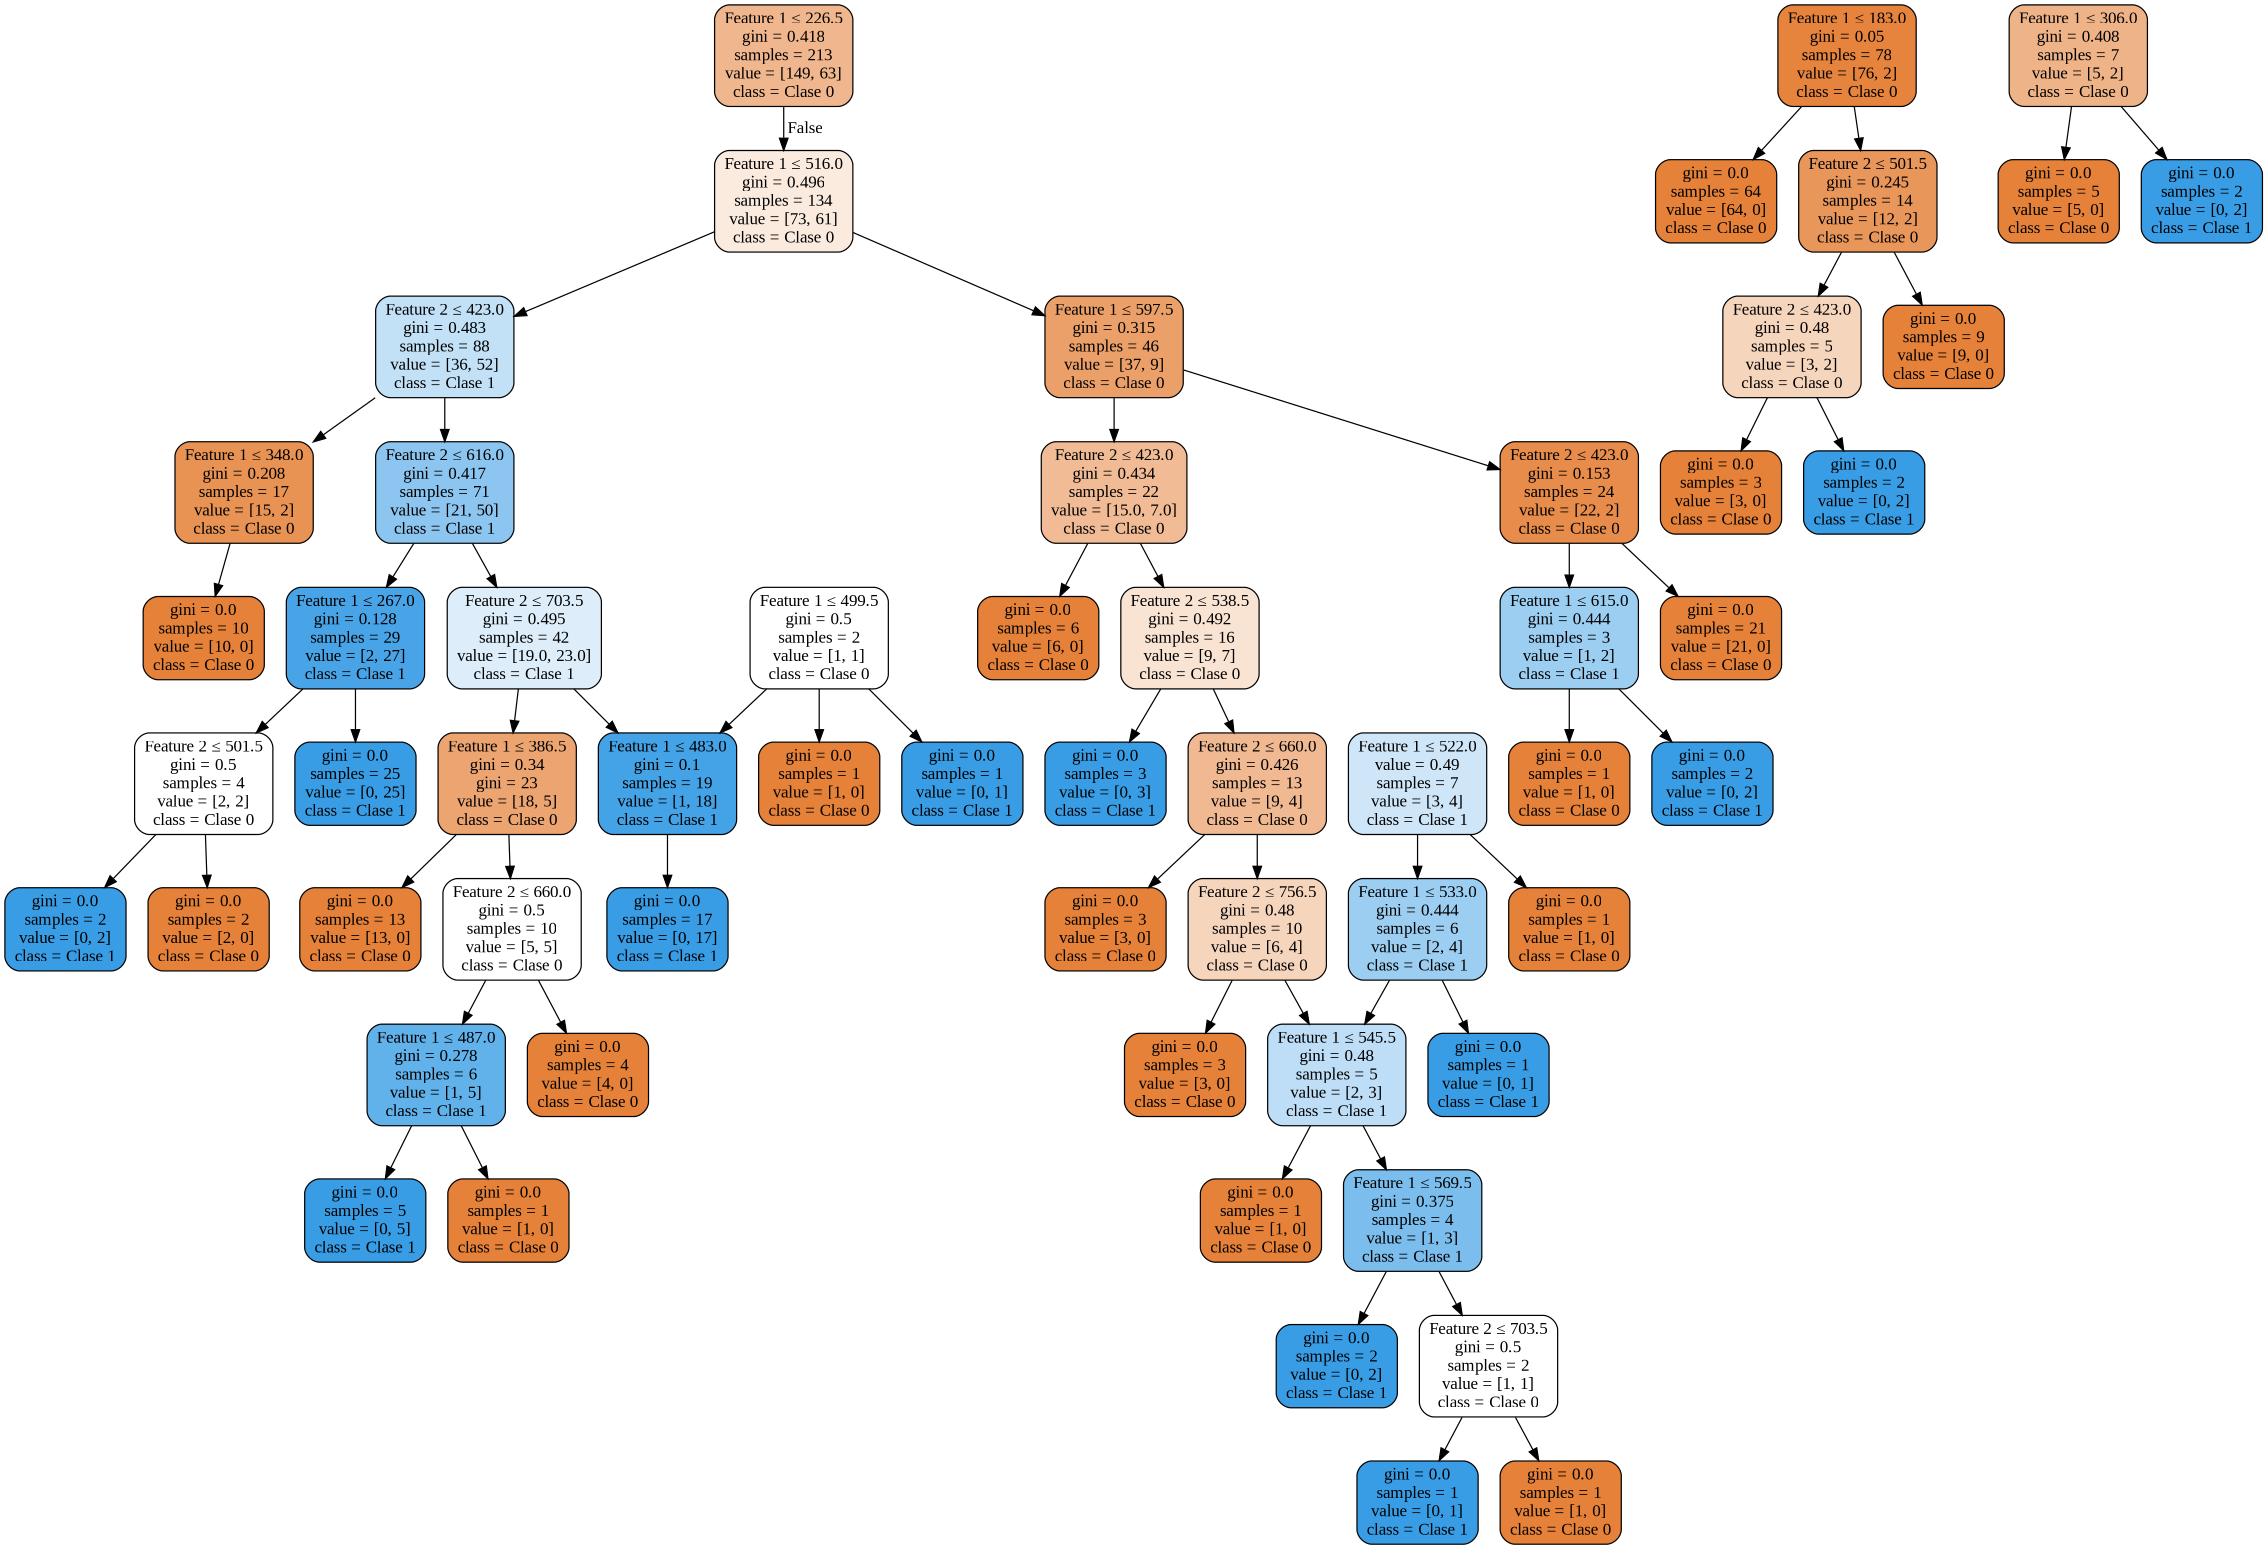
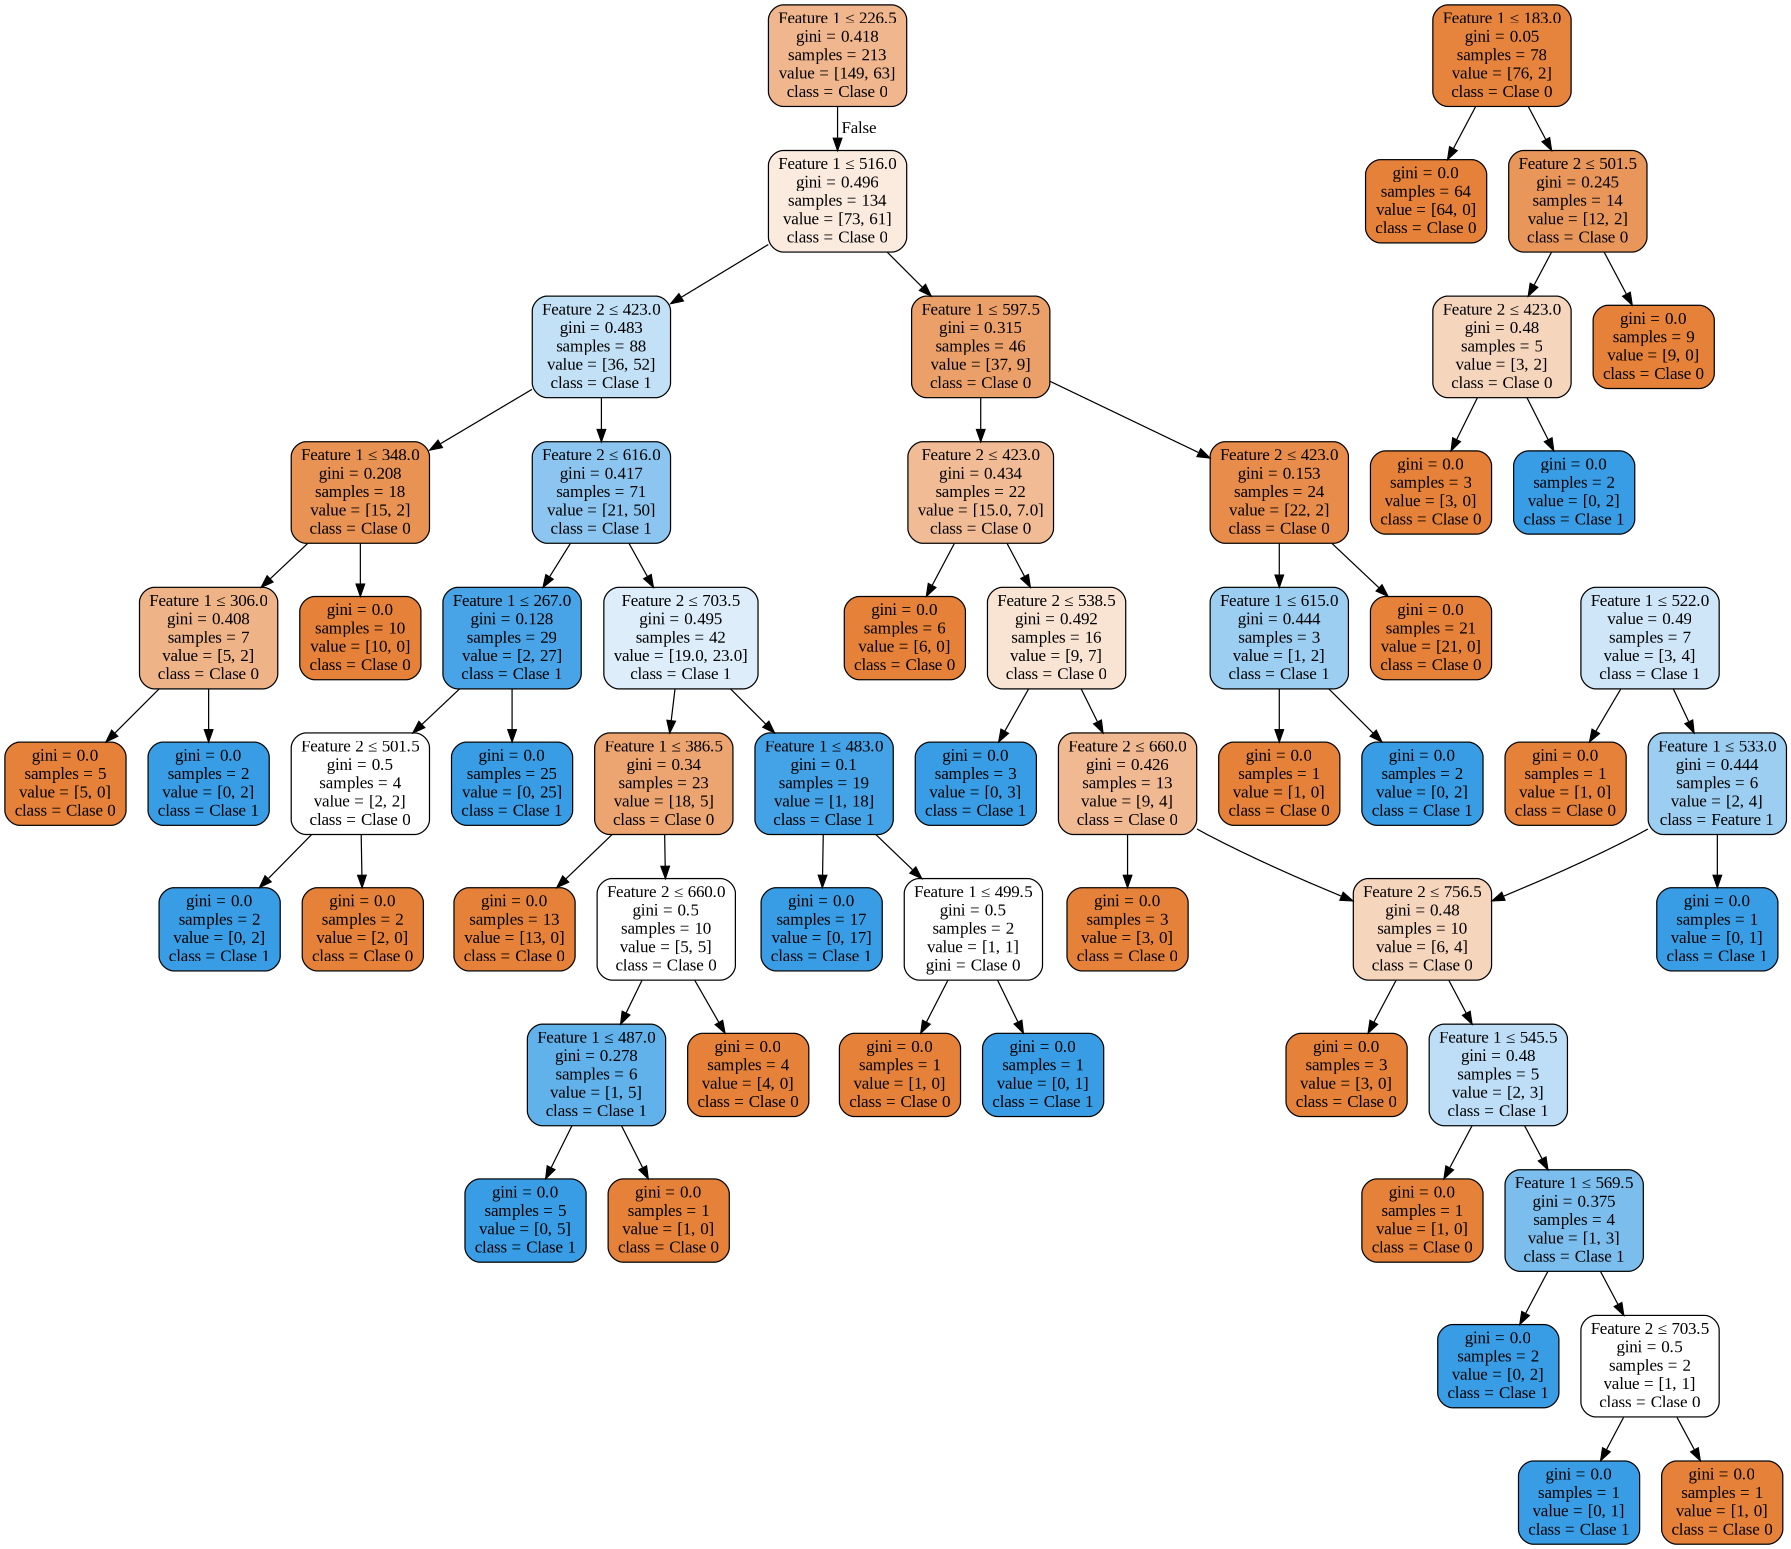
node "Feature 1 ≤ 348.0": text "samples = 17" -> "samples = 18"
edge "Feature 1 ≤ 348.0" -> "Feature 1 ≤ 306.0": added
node "Feature 1 ≤ 499.5": text "class = Clase 0" -> "gini = Clase 0"
edge "Feature 1 ≤ 499.5" -> "Feature 1 ≤ 483.0": reversed
node "Feature 1 ≤ 386.5": text "gini = 23" -> "samples = 23"
node "Feature 1 ≤ 533.0": text "class = Clase 1" -> "class = Feature 1"
edge "Feature 1 ≤ 533.0" -> "Feature 1 ≤ 545.5": now "Feature 1 ≤ 533.0" -> "Feature 2 ≤ 756.5"
